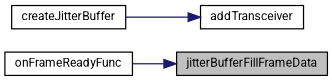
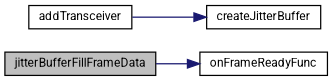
edge "createJitterBuffer" -> "addTransceiver": reversed
edge "onFrameReadyFunc" -> "jitterBufferFillFrameData": reversed
